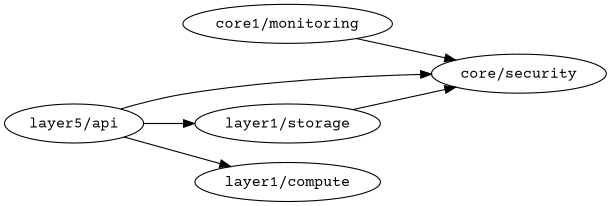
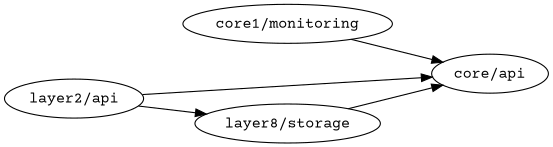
node "core/security": label "core/security" -> "core/api"
node "layer5/api": label "layer5/api" -> "layer2/api"
node "layer1/storage": label "layer1/storage" -> "layer8/storage"
node "layer1/compute": removed
